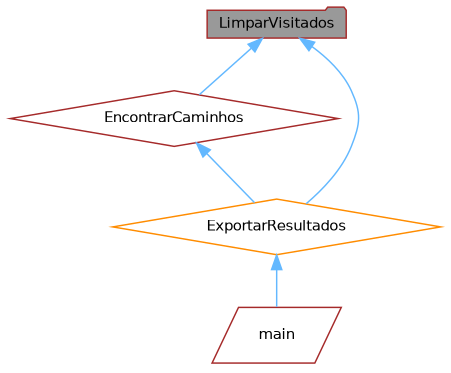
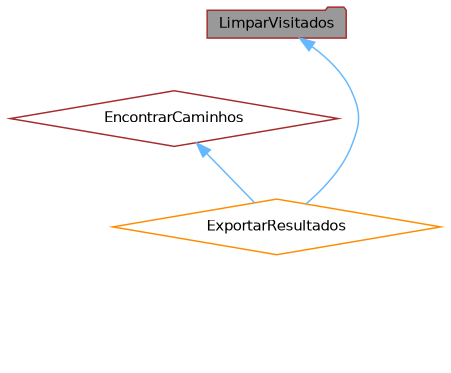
edge "EncontrarCaminhos" -> "LimparVisitados": removed
node "main": removed
